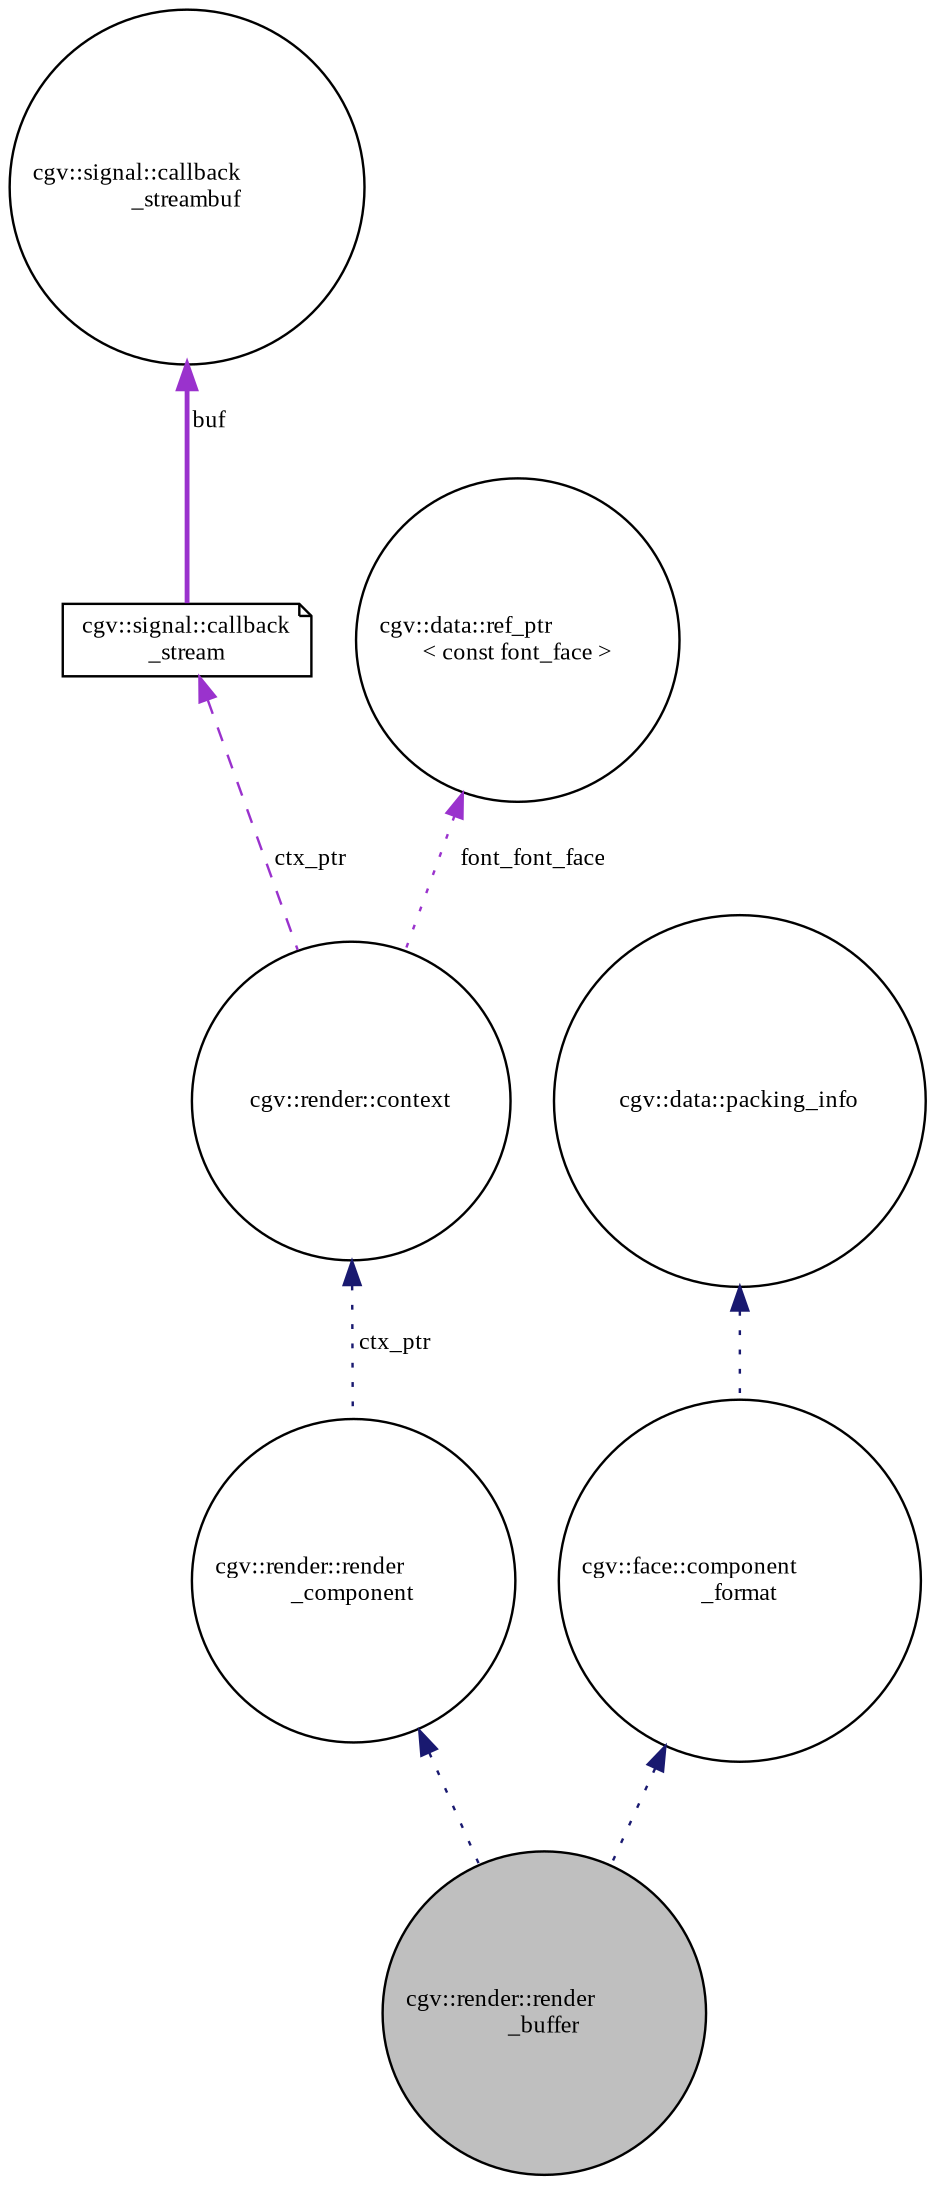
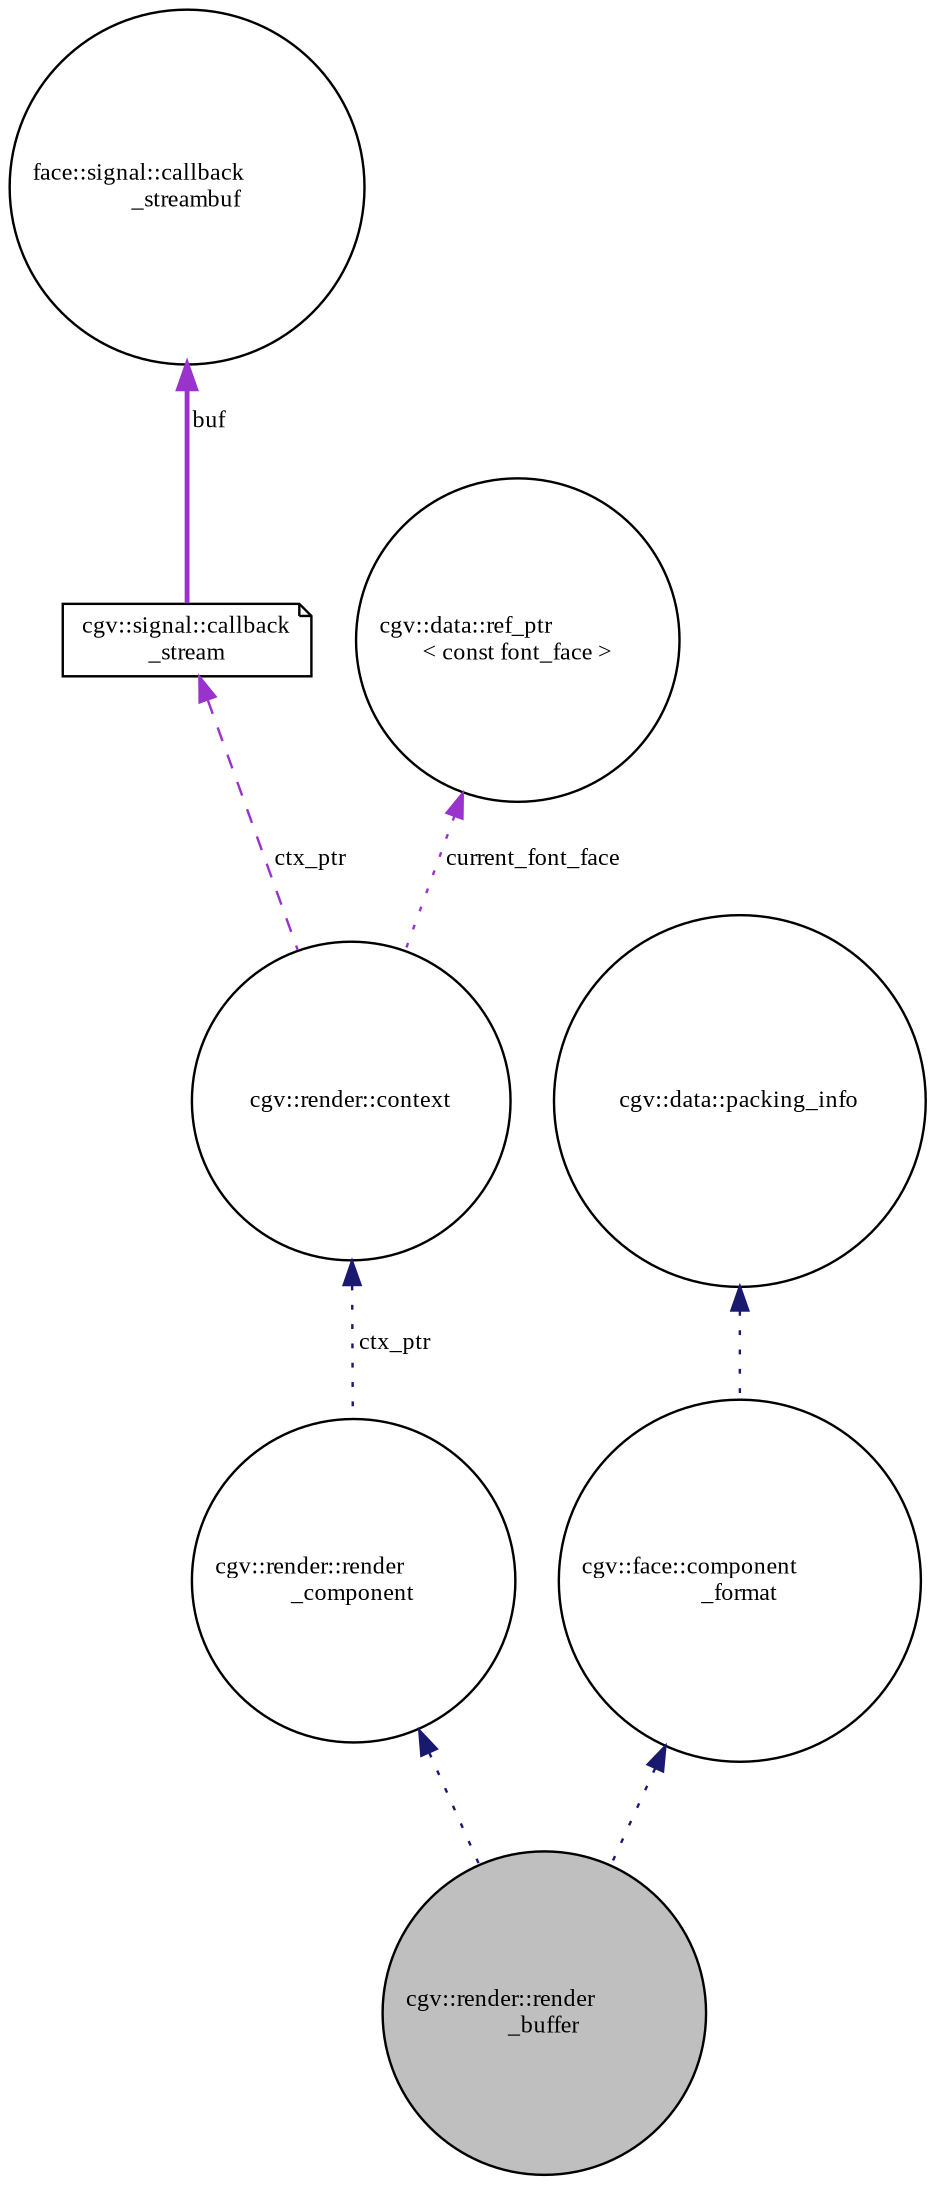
node "cgv::signal::callback _streambuf": label "cgv::signal::callback _streambuf" -> "face::signal::callback _streambuf"
edge "cgv::render::context" -> "cgv::data::ref_ptr < const font_face >": label " font_font_face" -> " current_font_face"
